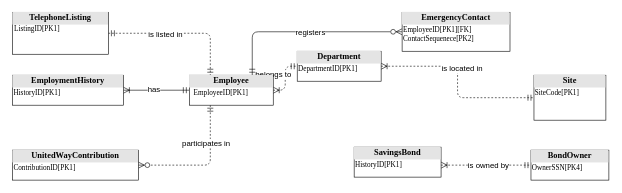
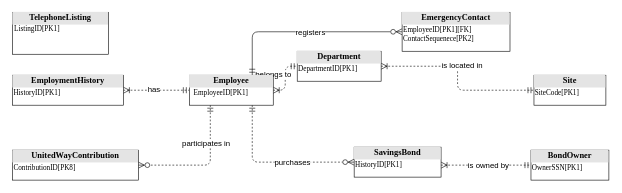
edge "TelephoneListing ListingID[PK1]" -- "Employee EmployeeID[PK1]": removed, label "is listed in"
edge "EmploymentHistory HistoryID[PK1]" -- "Employee EmployeeID[PK1]": style solid -> dashed
node "Site SiteCode[PK1]": size 72x45 -> 72x30
edge "Employee EmployeeID[PK1]" -- "SavingsBond HistoryID[PK1]": added, label "purchases"
node "UnitedWayContribution ContributionID[PK1]": label "UnitedWayContribution ContributionID[PK1]" -> "UnitedWayContribution ContributionID[PK8]"
node "BondOwner OwnerSSN[PK4]": label "BondOwner OwnerSSN[PK4]" -> "BondOwner OwnerSSN[PK1]"
